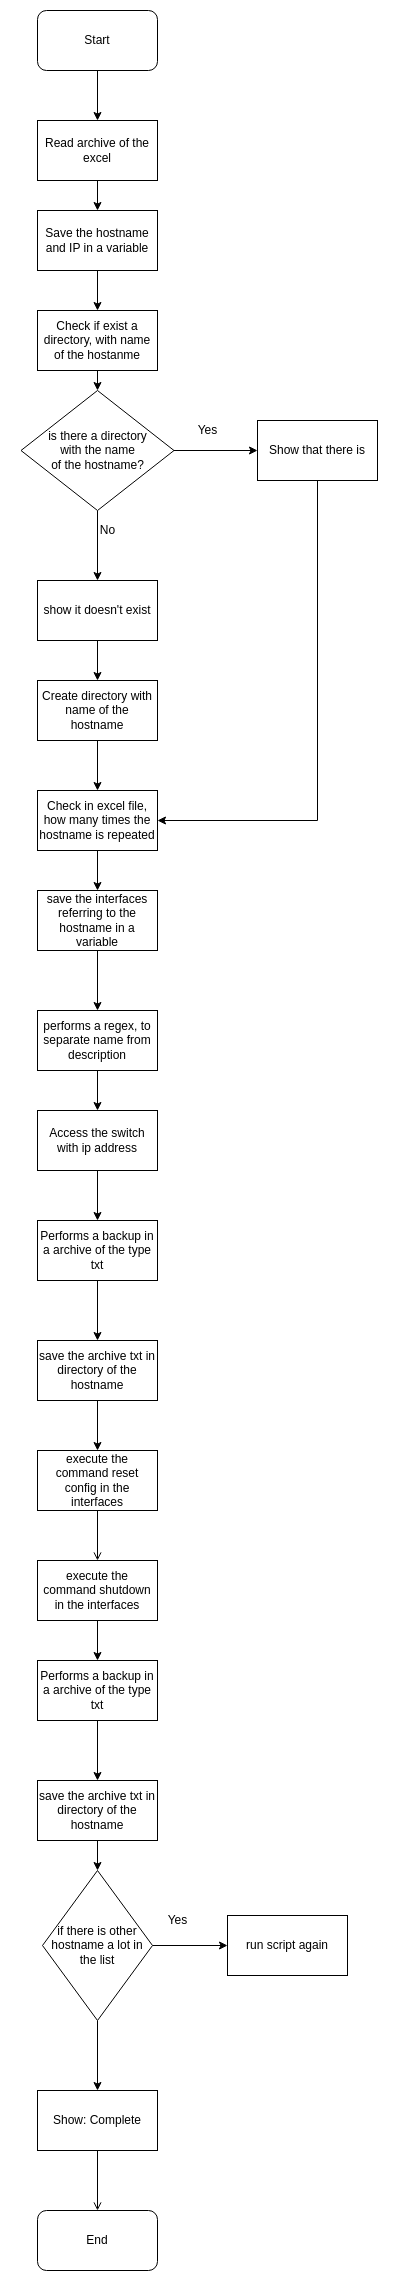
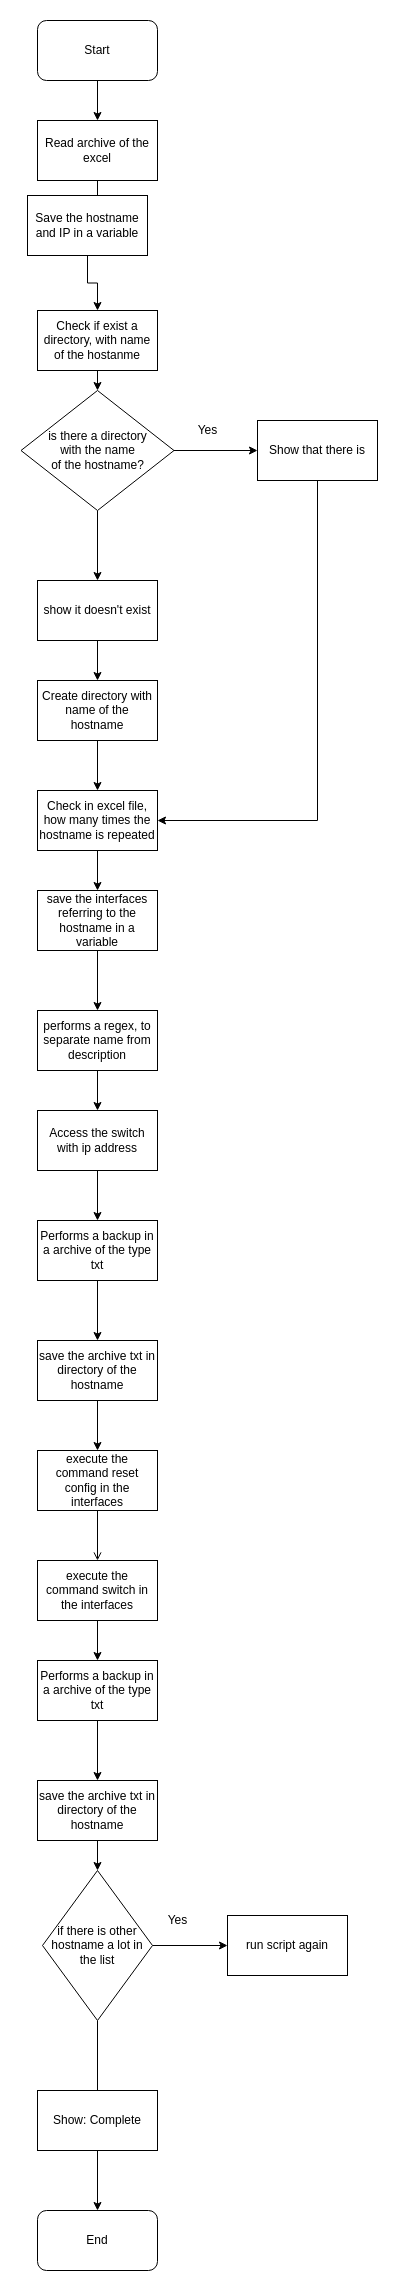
node "Start": moved (98, 41) -> (98, 51)
node "Save the hostname and IP in a variable": moved (98, 241) -> (88, 226)
node "No": removed
node "execute the command shutdown in the interfaces": label "execute the command shutdown in the interfaces" -> "execute the command switch in the interfaces"
edge "if there is other hostname a lot in the list" -> "Show: Complete": arrowhead classic -> none
edge "Show: Complete" -> "End": arrowhead open -> classic
